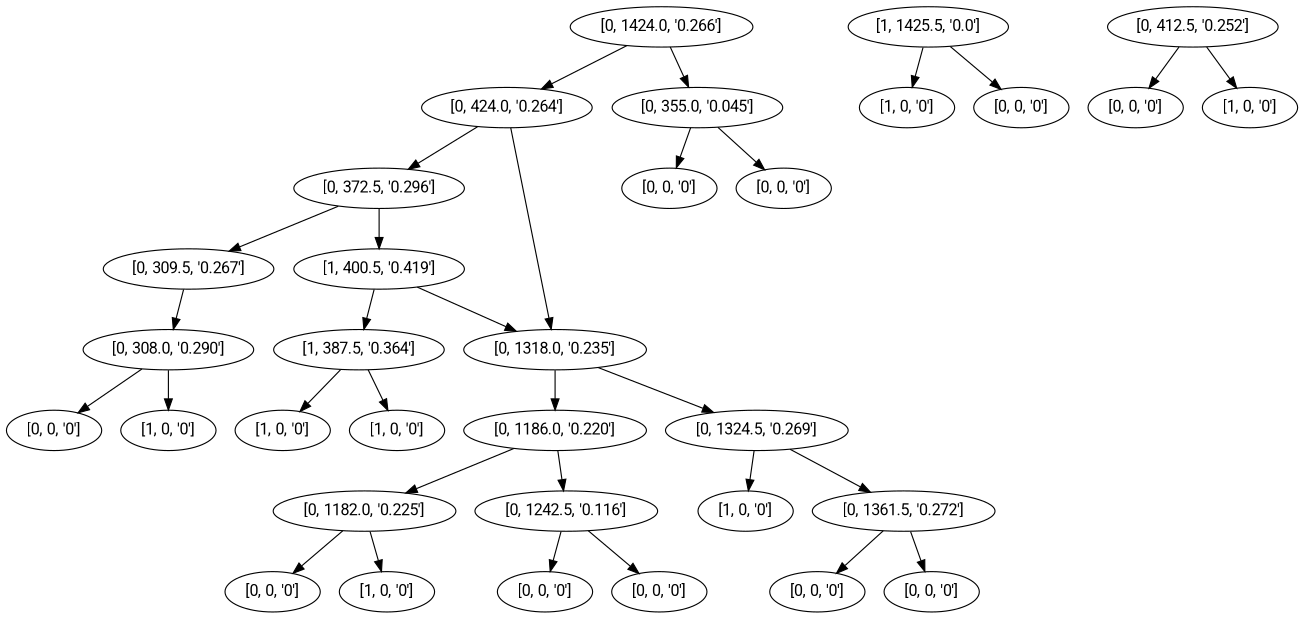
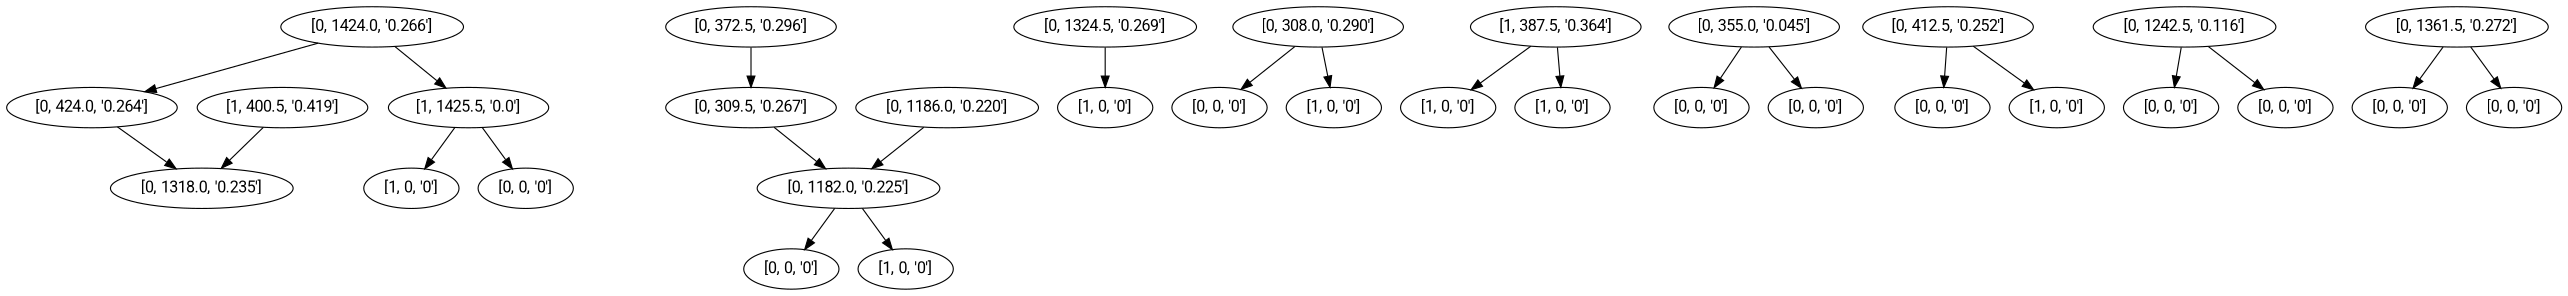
edge "[0, 1424.0, '0.266']" -> "[0, 355.0, '0.045']": now "[0, 1424.0, '0.266']" -> "[1, 1425.5, '0.0']"
edge "[0, 424.0, '0.264']" -> "[0, 372.5, '0.296']": removed
edge "[0, 372.5, '0.296']" -> "[1, 400.5, '0.419']": removed
edge "[0, 309.5, '0.267']" -> "[0, 308.0, '0.290']": now "[0, 309.5, '0.267']" -> "[0, 1182.0, '0.225']"
edge "[1, 400.5, '0.419']" -> "[1, 387.5, '0.364']": removed
edge "[0, 1318.0, '0.235']" -> "[0, 1186.0, '0.220']": removed
edge "[0, 1318.0, '0.235']" -> "[0, 1324.5, '0.269']": removed
edge "[0, 1186.0, '0.220']" -> "[0, 1242.5, '0.116']": removed
edge "[0, 1324.5, '0.269']" -> "[0, 1361.5, '0.272']": removed
